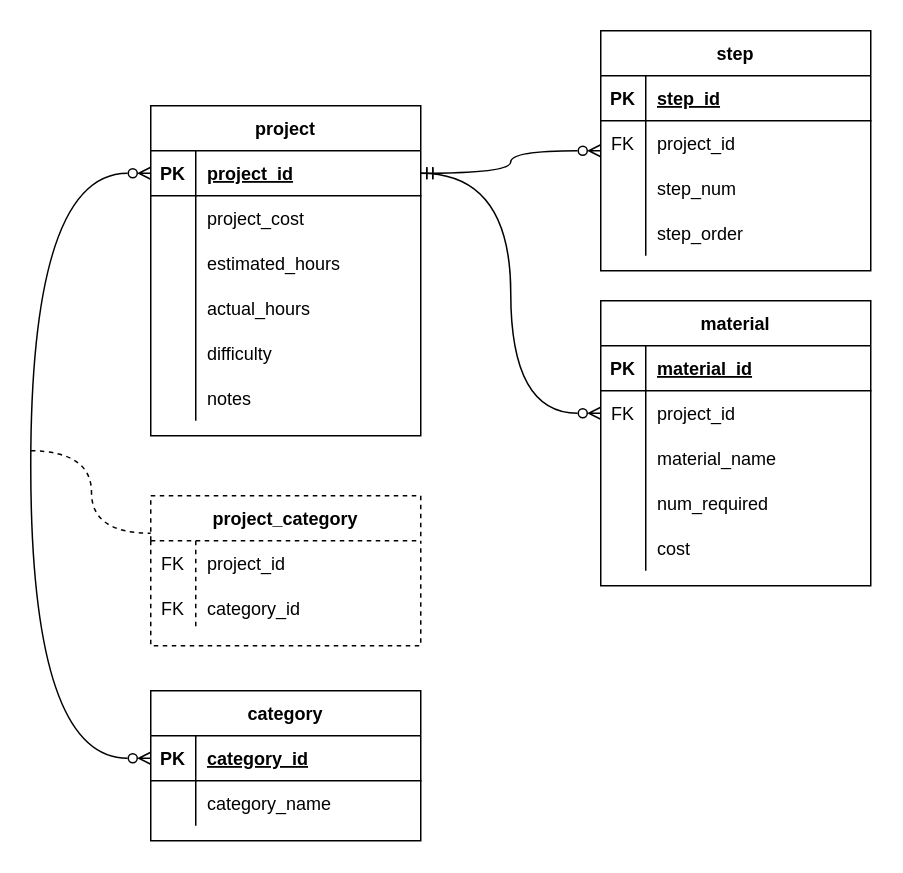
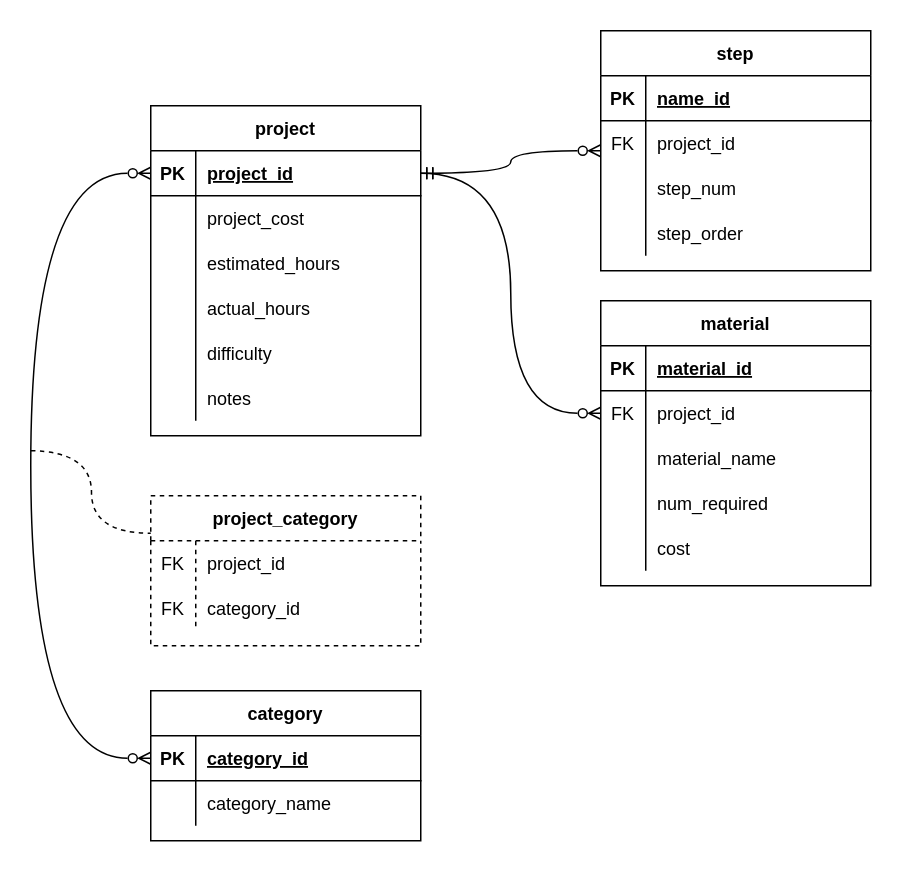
node "step_id": label "step_id" -> "name_id"
